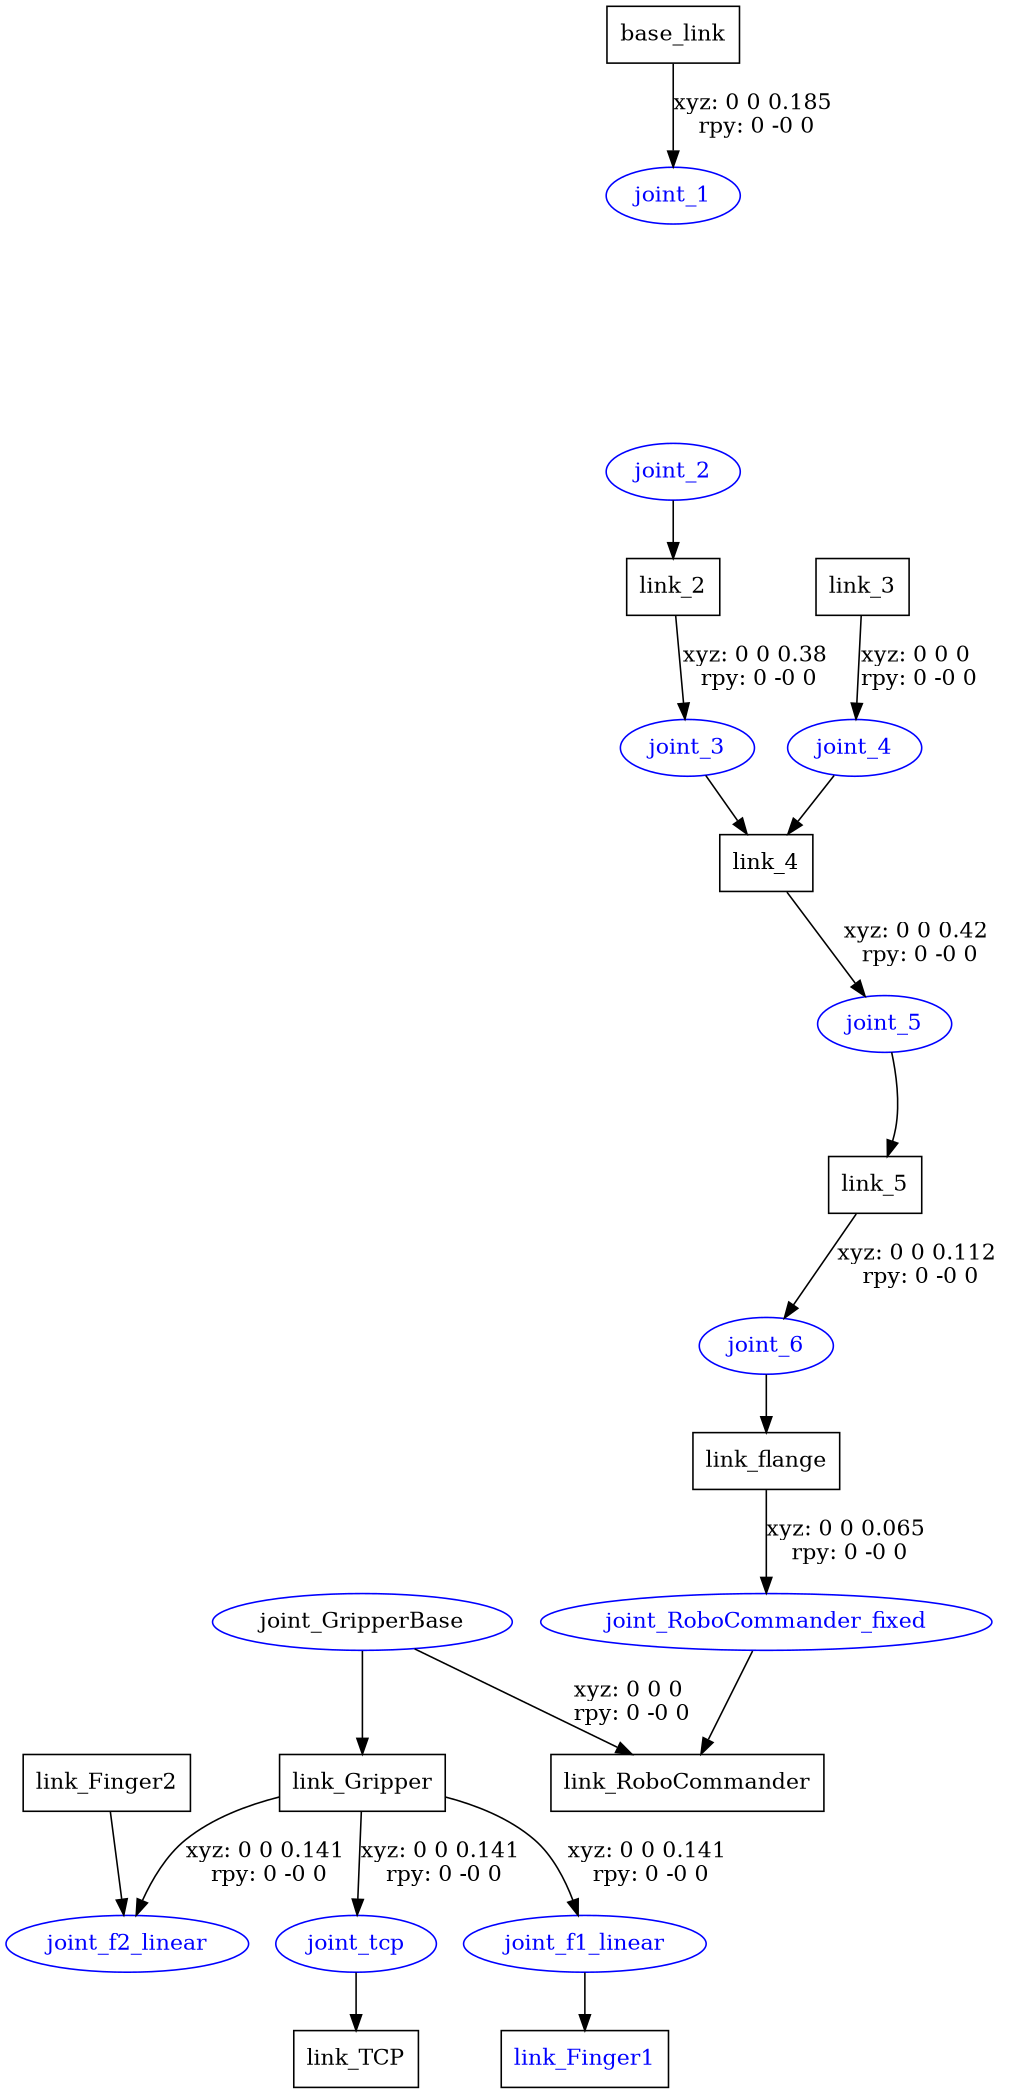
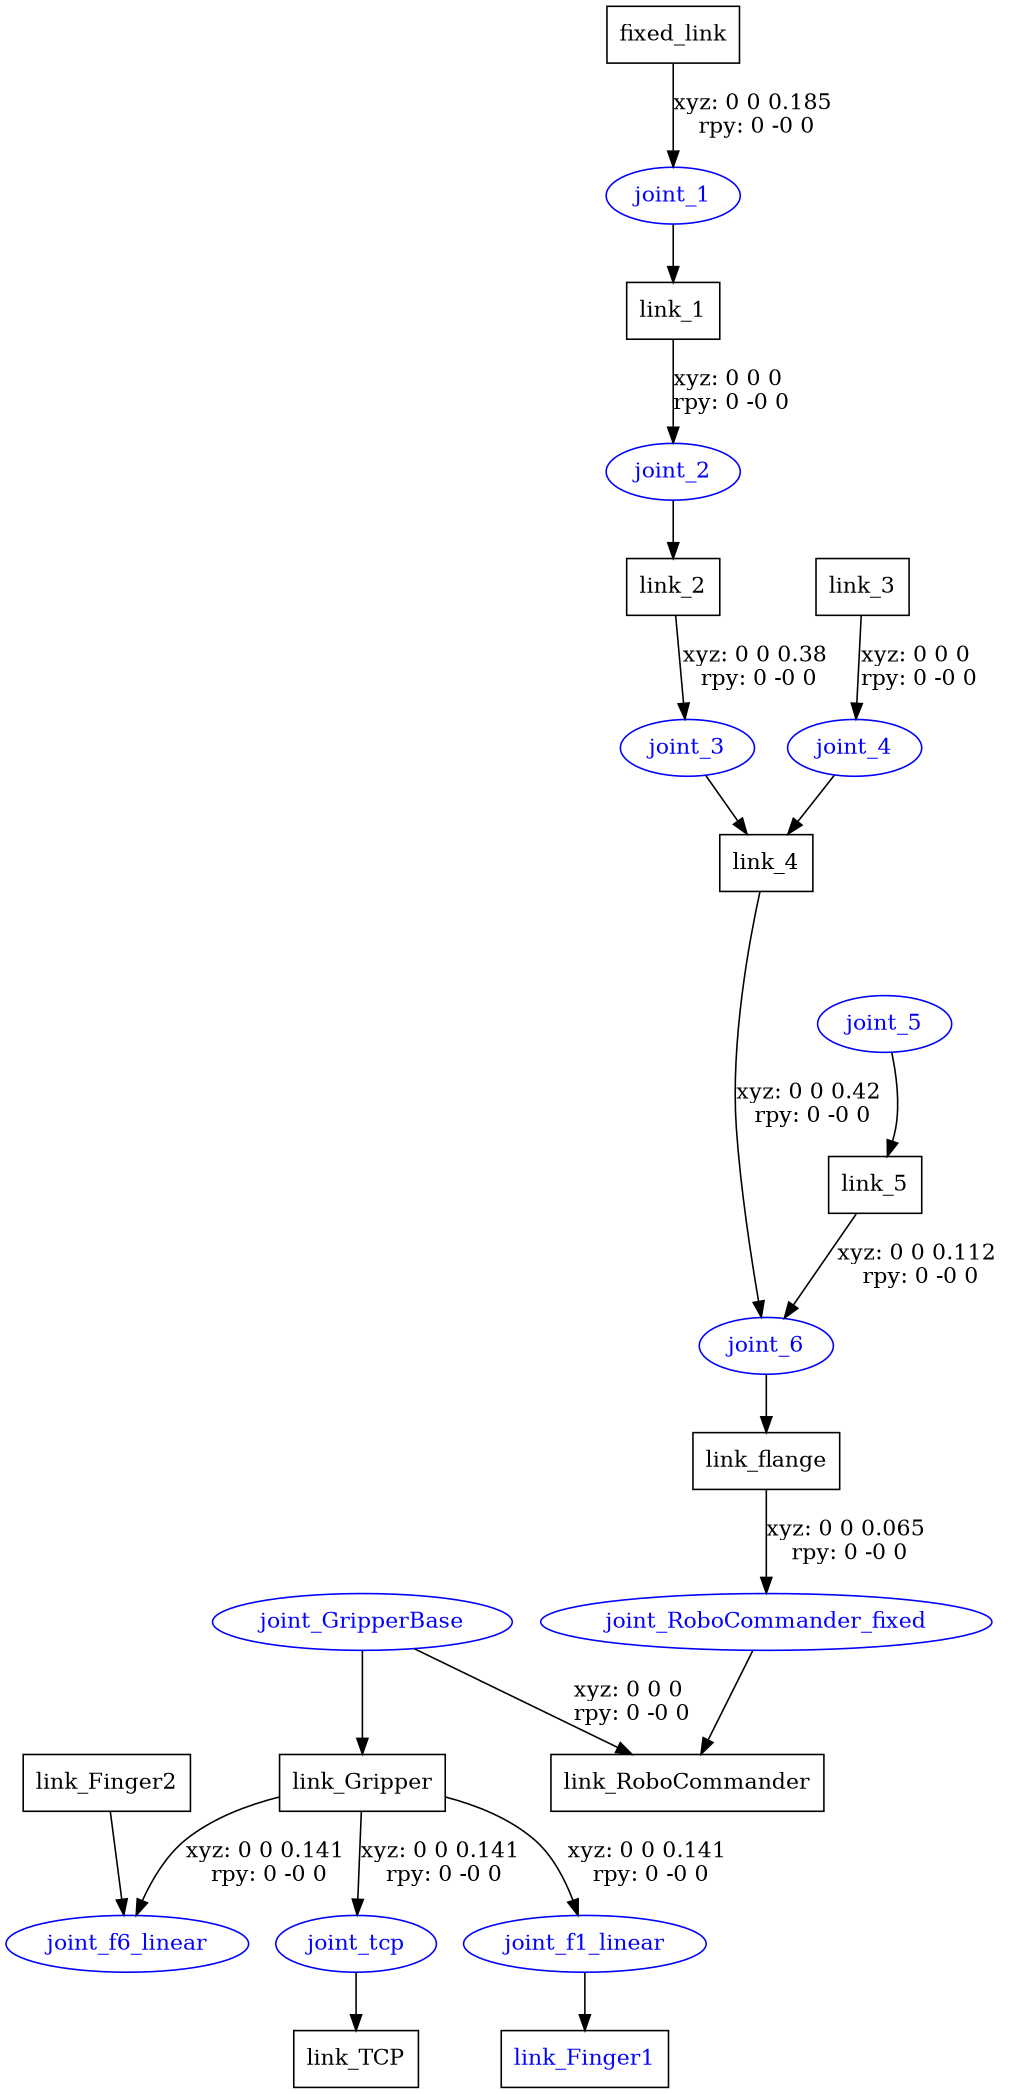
node "base_link": label "base_link" -> "fixed_link"
node "link_1": added
edge "link_4" -> "joint_5": now "link_4" -> "joint_6"
node "joint_GripperBase": fontcolor black -> blue
node "joint_f2_linear": label "joint_f2_linear" -> "joint_f6_linear"
